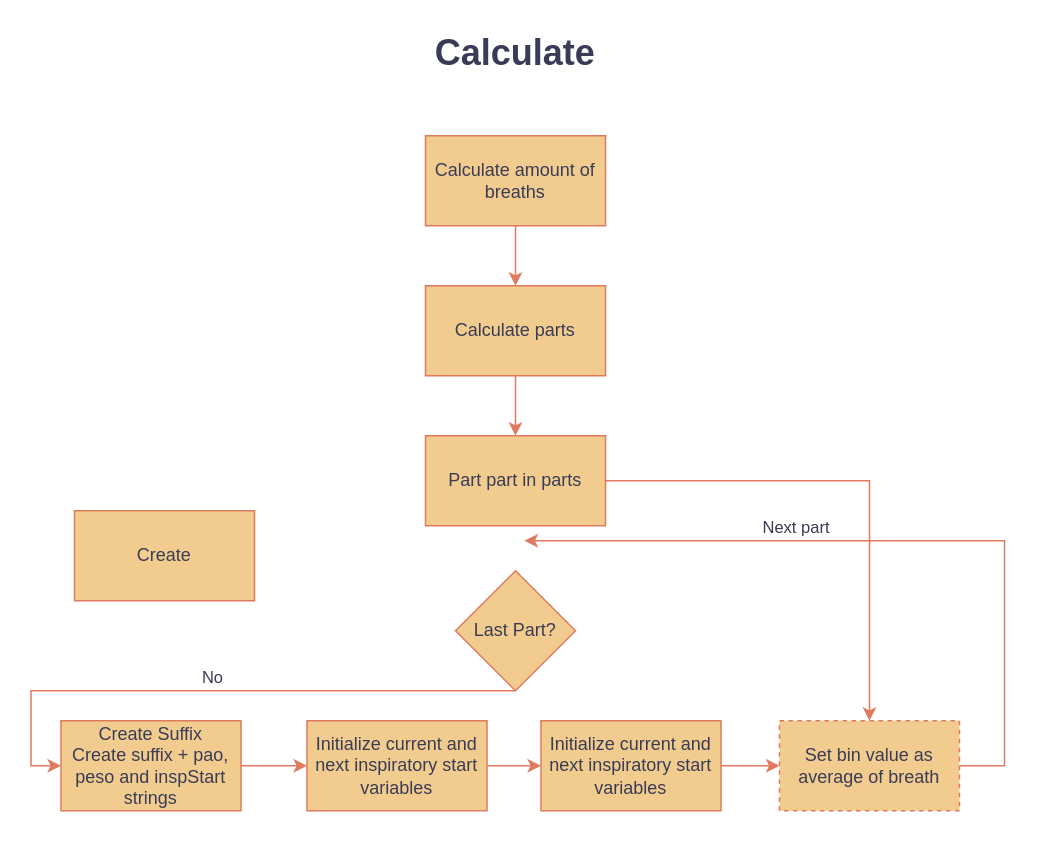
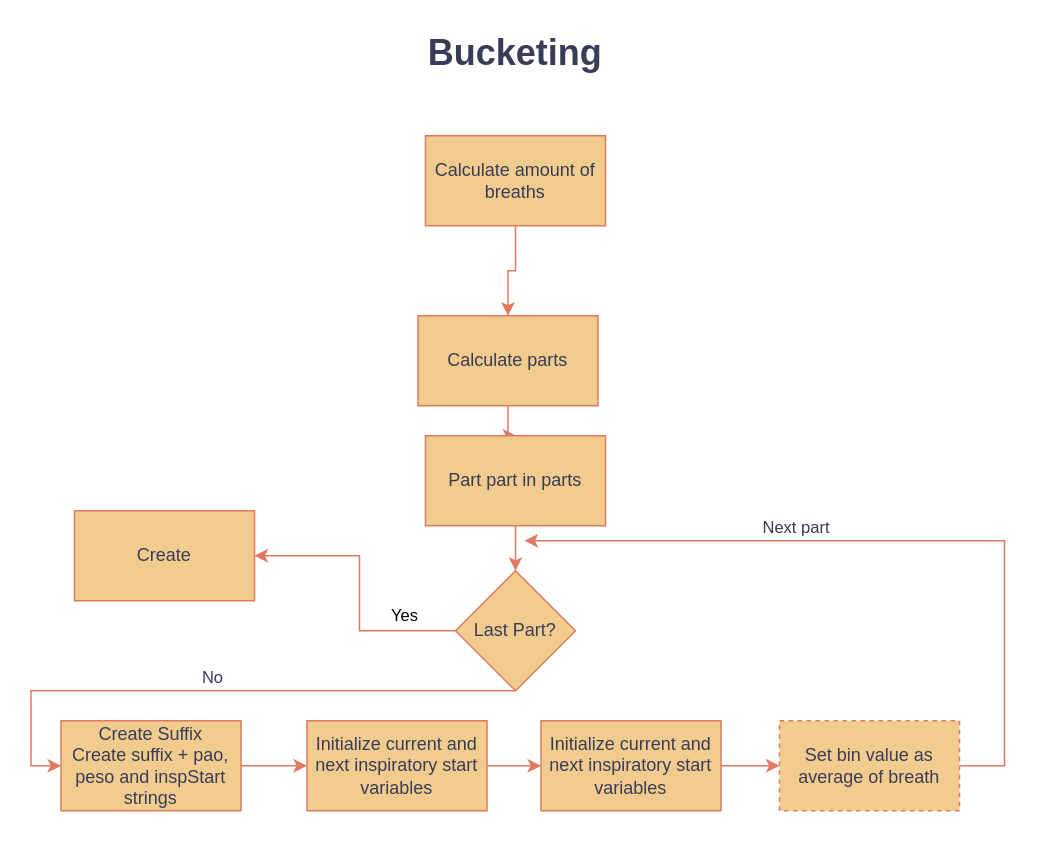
node "Calculate": label "Calculate" -> "Bucketing"
node "Calculate parts": moved (515, 331) -> (508, 361)
edge "Part part in parts" -> "Set bin value as average of breath": now "Part part in parts" -> "Last Part?"
edge "Last Part?" -> "Create": added, label "Yes"
